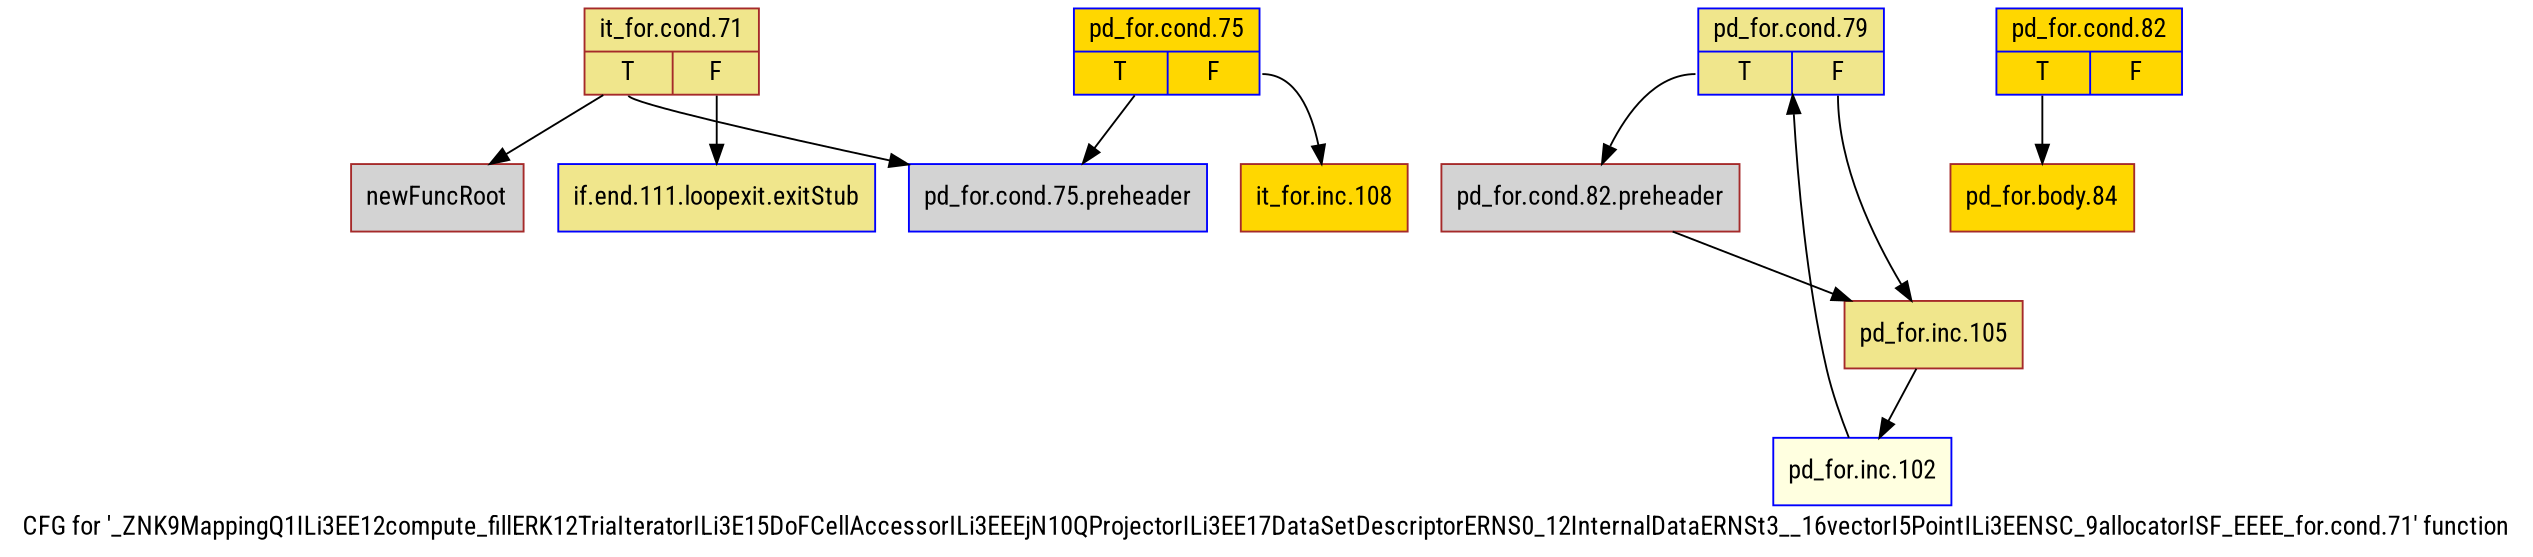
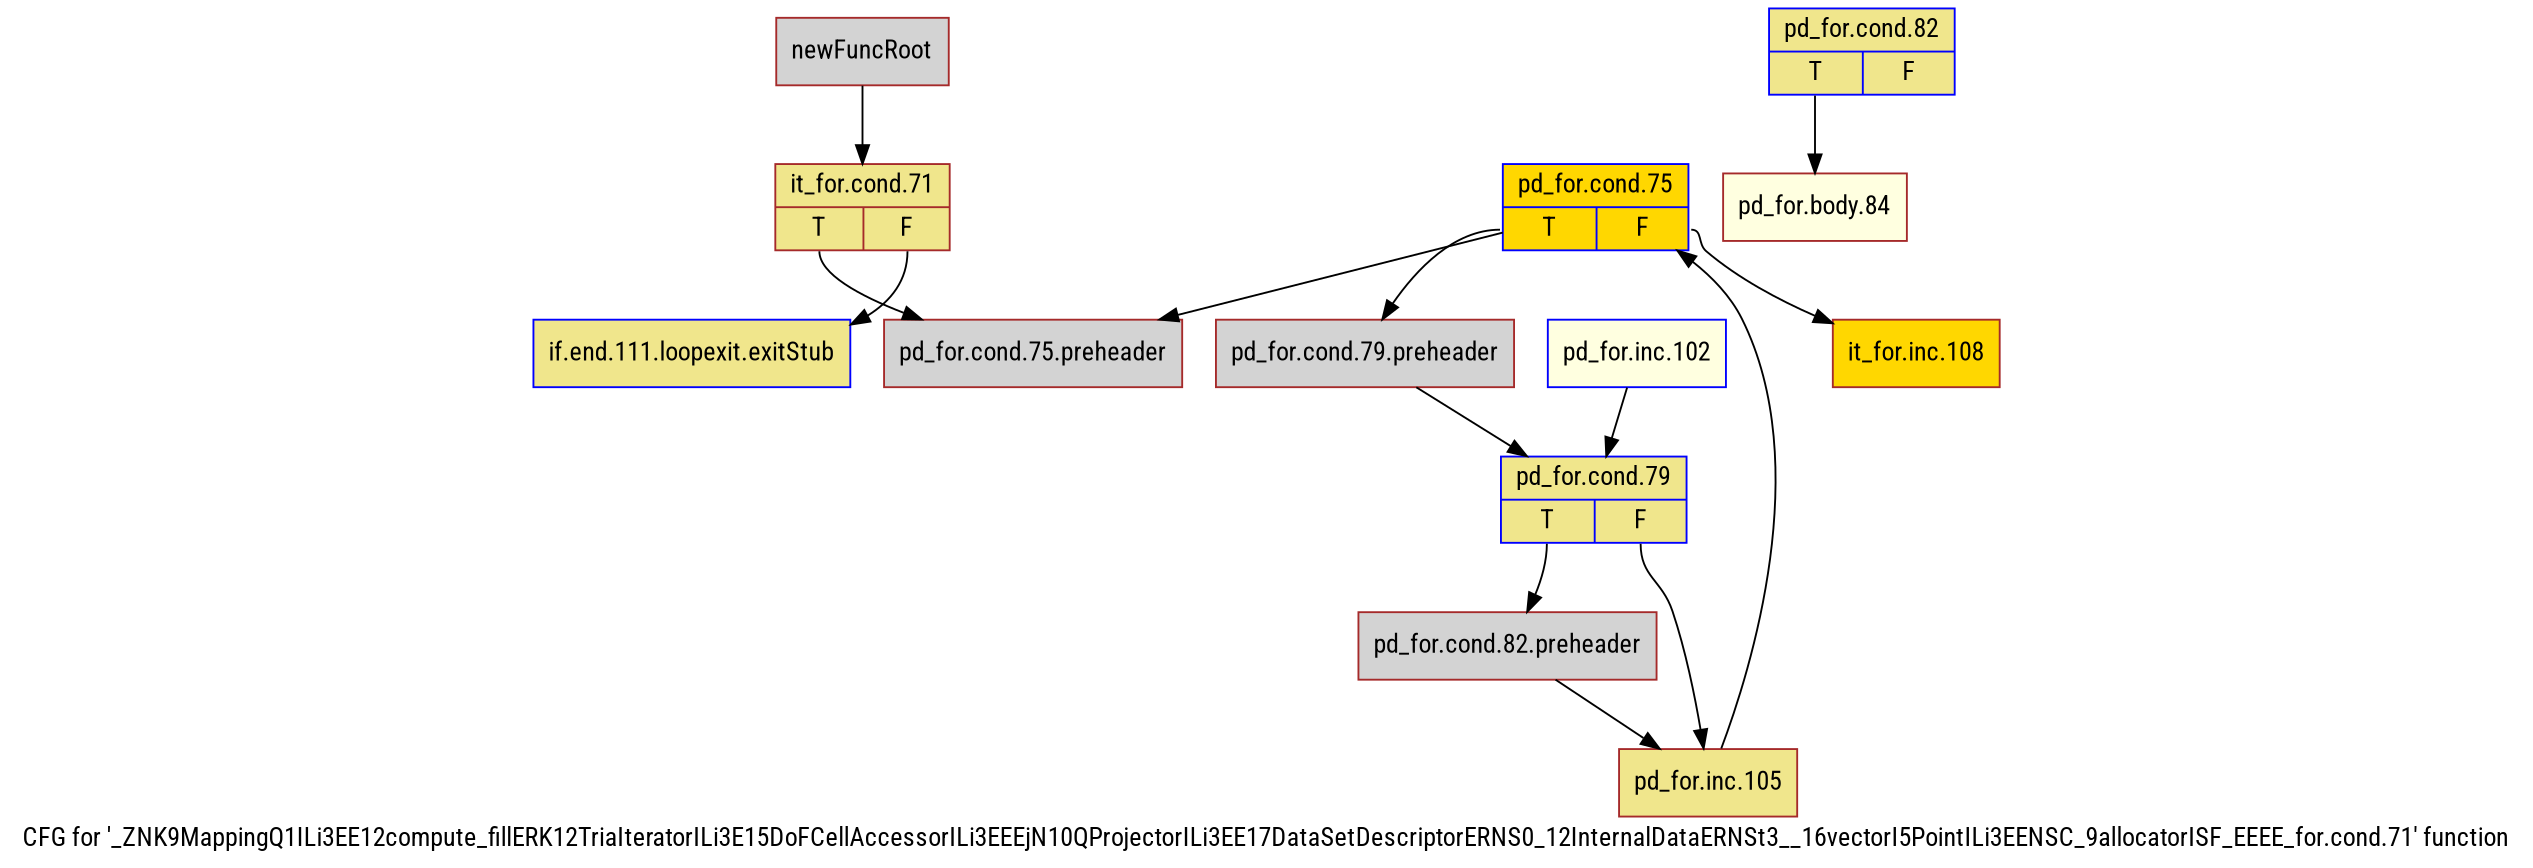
node "pd_for.cond.82": fillcolor gold -> khaki
edge "it_for.cond.71" -> "newFuncRoot": reversed
node "pd_for.cond.75.preheader": color blue -> brown
node "pd_for.body.84": fillcolor gold -> lightyellow
node "pd_for.cond.79.preheader": added
edge "pd_for.inc.105" -> "pd_for.inc.102": now "pd_for.inc.105" -> "pd_for.cond.75"
